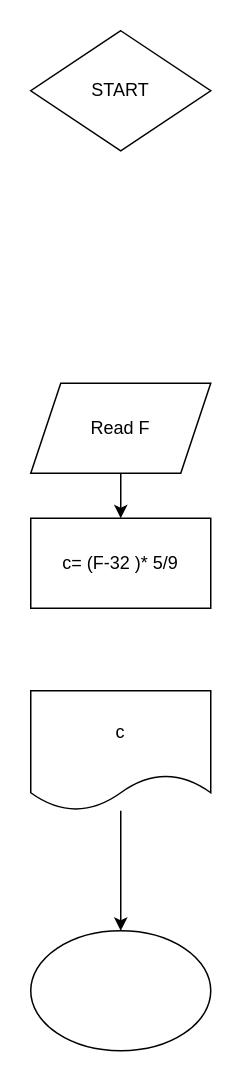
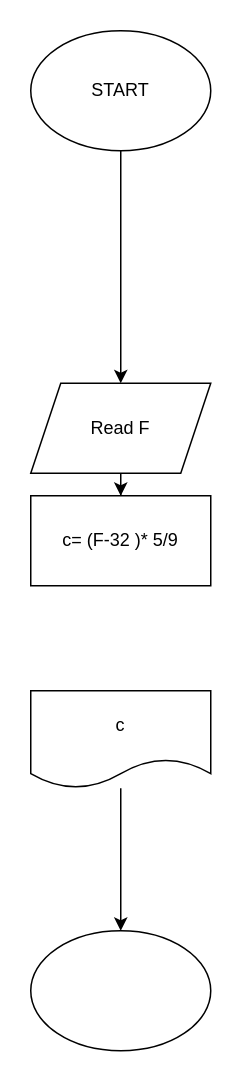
node "START": shape diamond -> ellipse
edge "START" -> "Read F": added
node "c= (F-32 )* 5/9": moved (121, 563) -> (121, 541)
node "c": size 180x120 -> 180x98
